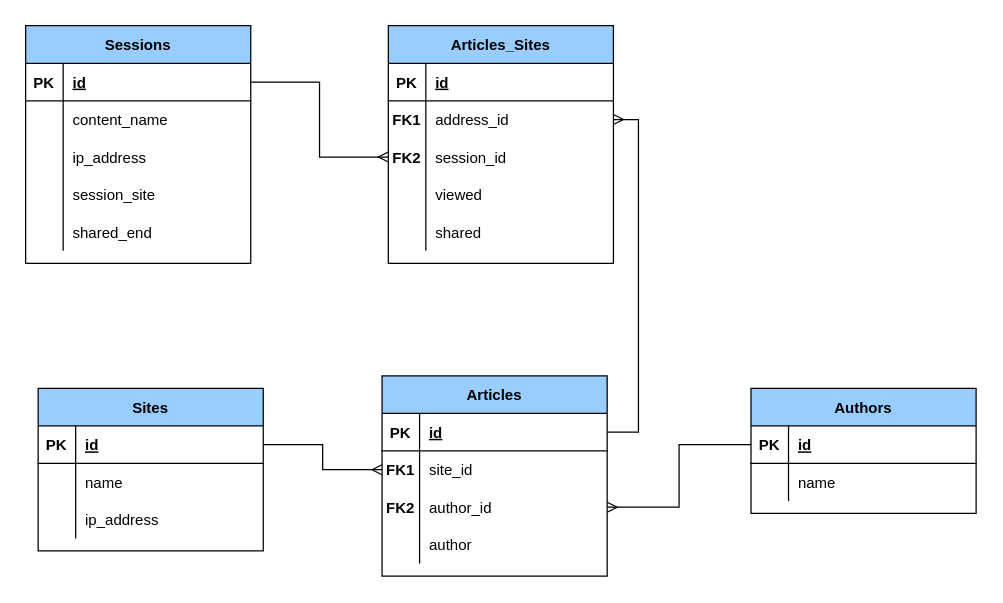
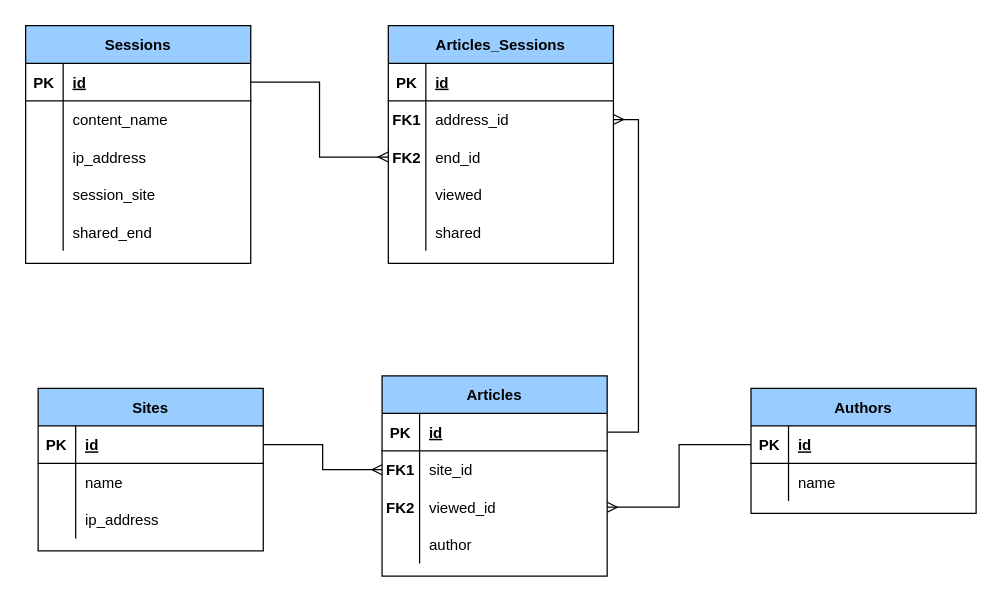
node "Articles_Sites": label "Articles_Sites" -> "Articles_Sessions"
node "session_id": label "session_id" -> "end_id"
node "author_id": label "author_id" -> "viewed_id"
